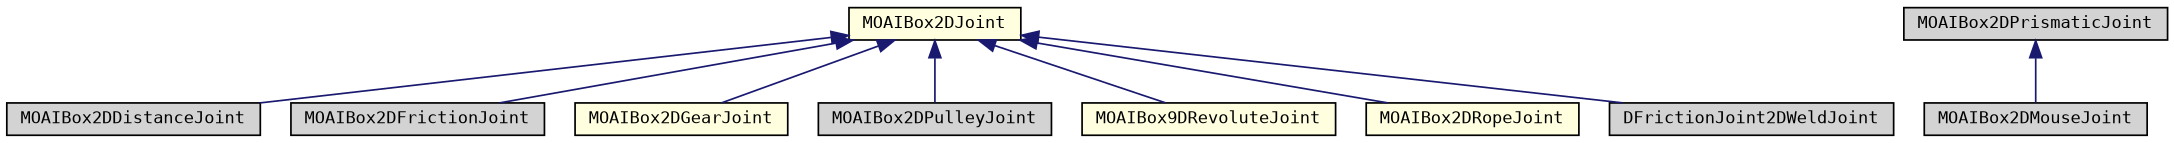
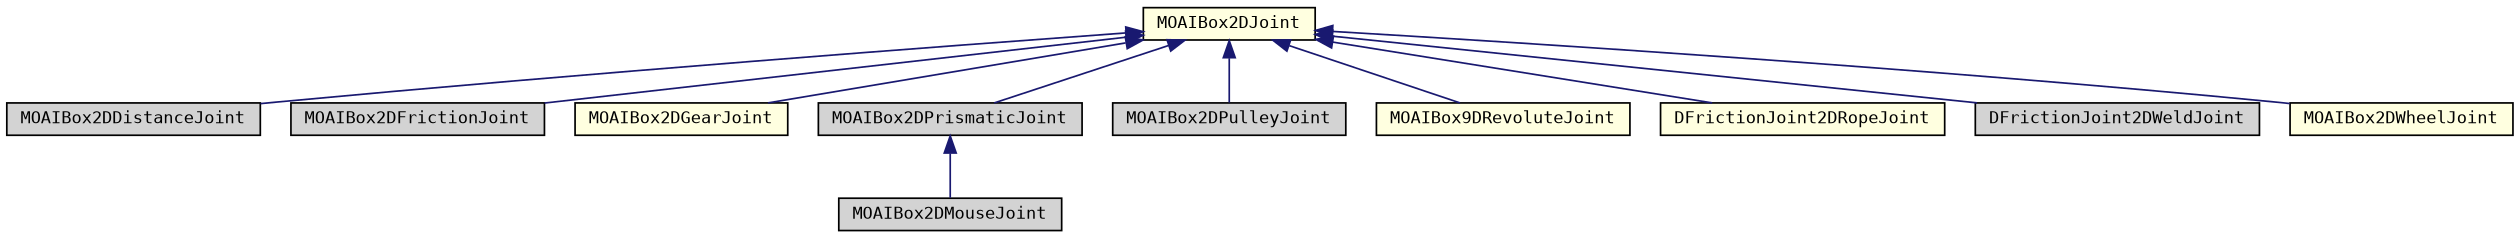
edge "MOAIBox2DPrismaticJoint" -> "MOAIBox2DJoint": added
node "MOAIBox2DRopeJoint": label "MOAIBox2DRopeJoint" -> "DFrictionJoint2DRopeJoint"
node "MOAIBox2DWheelJoint": added
